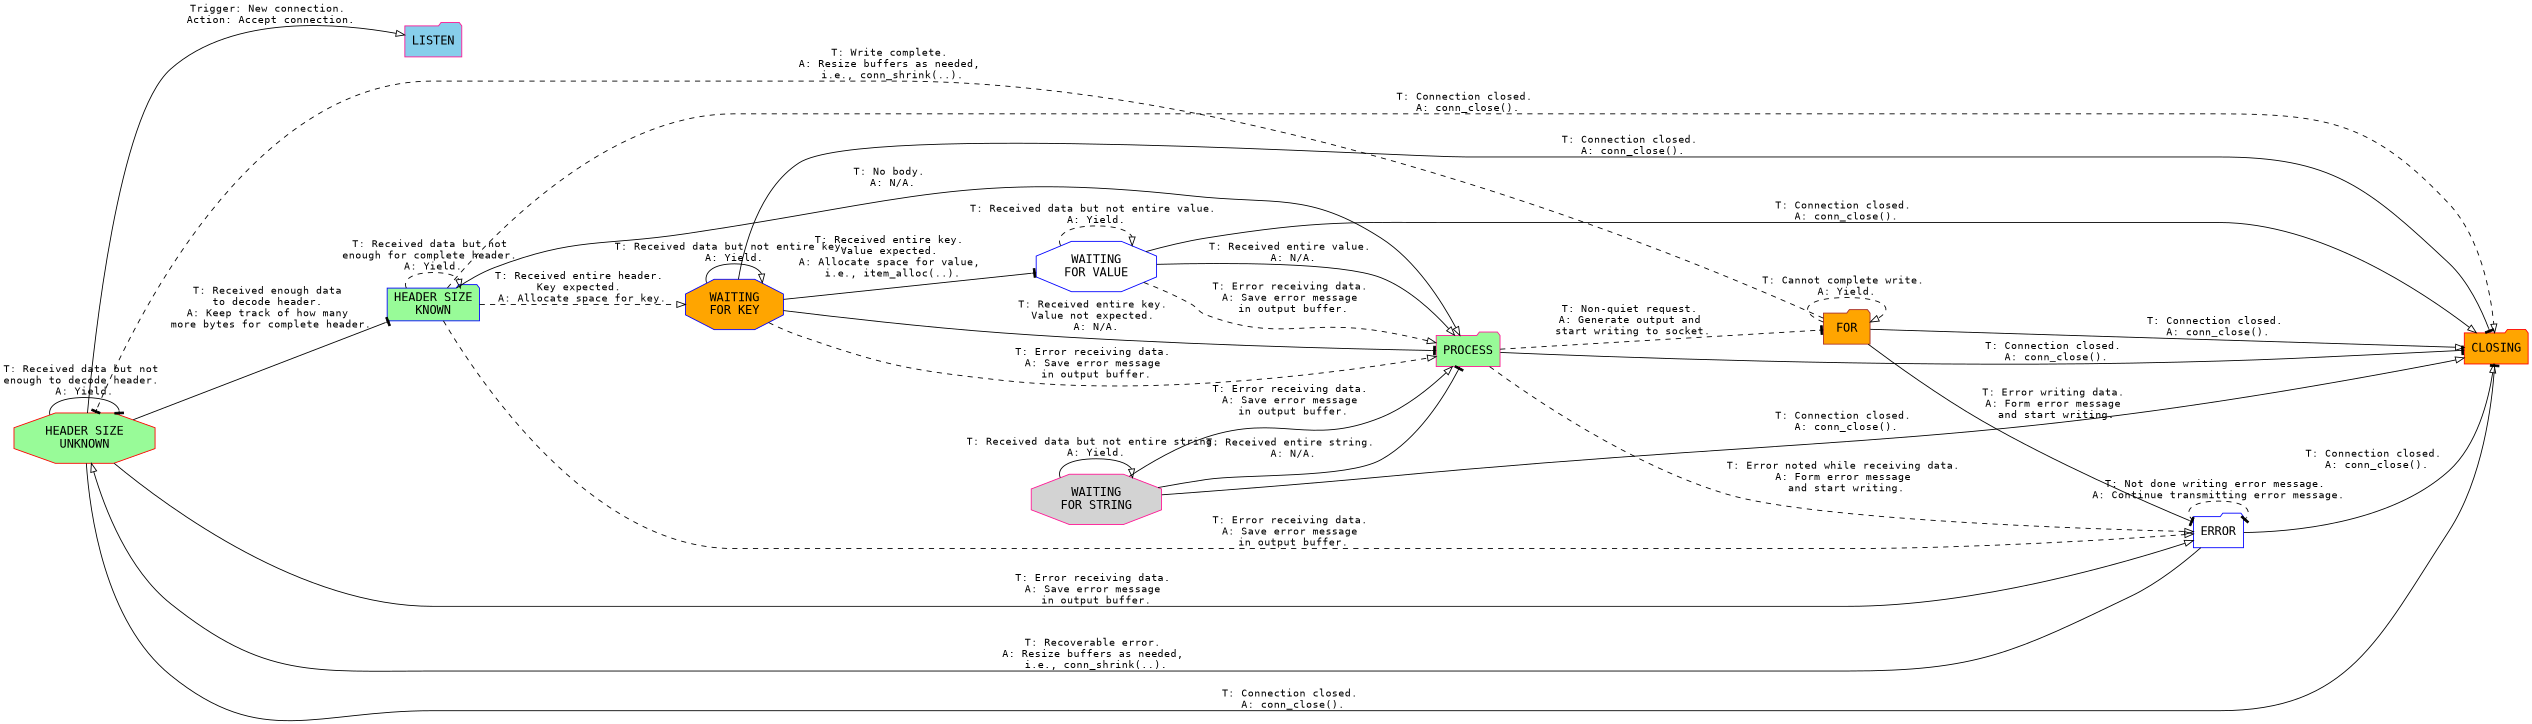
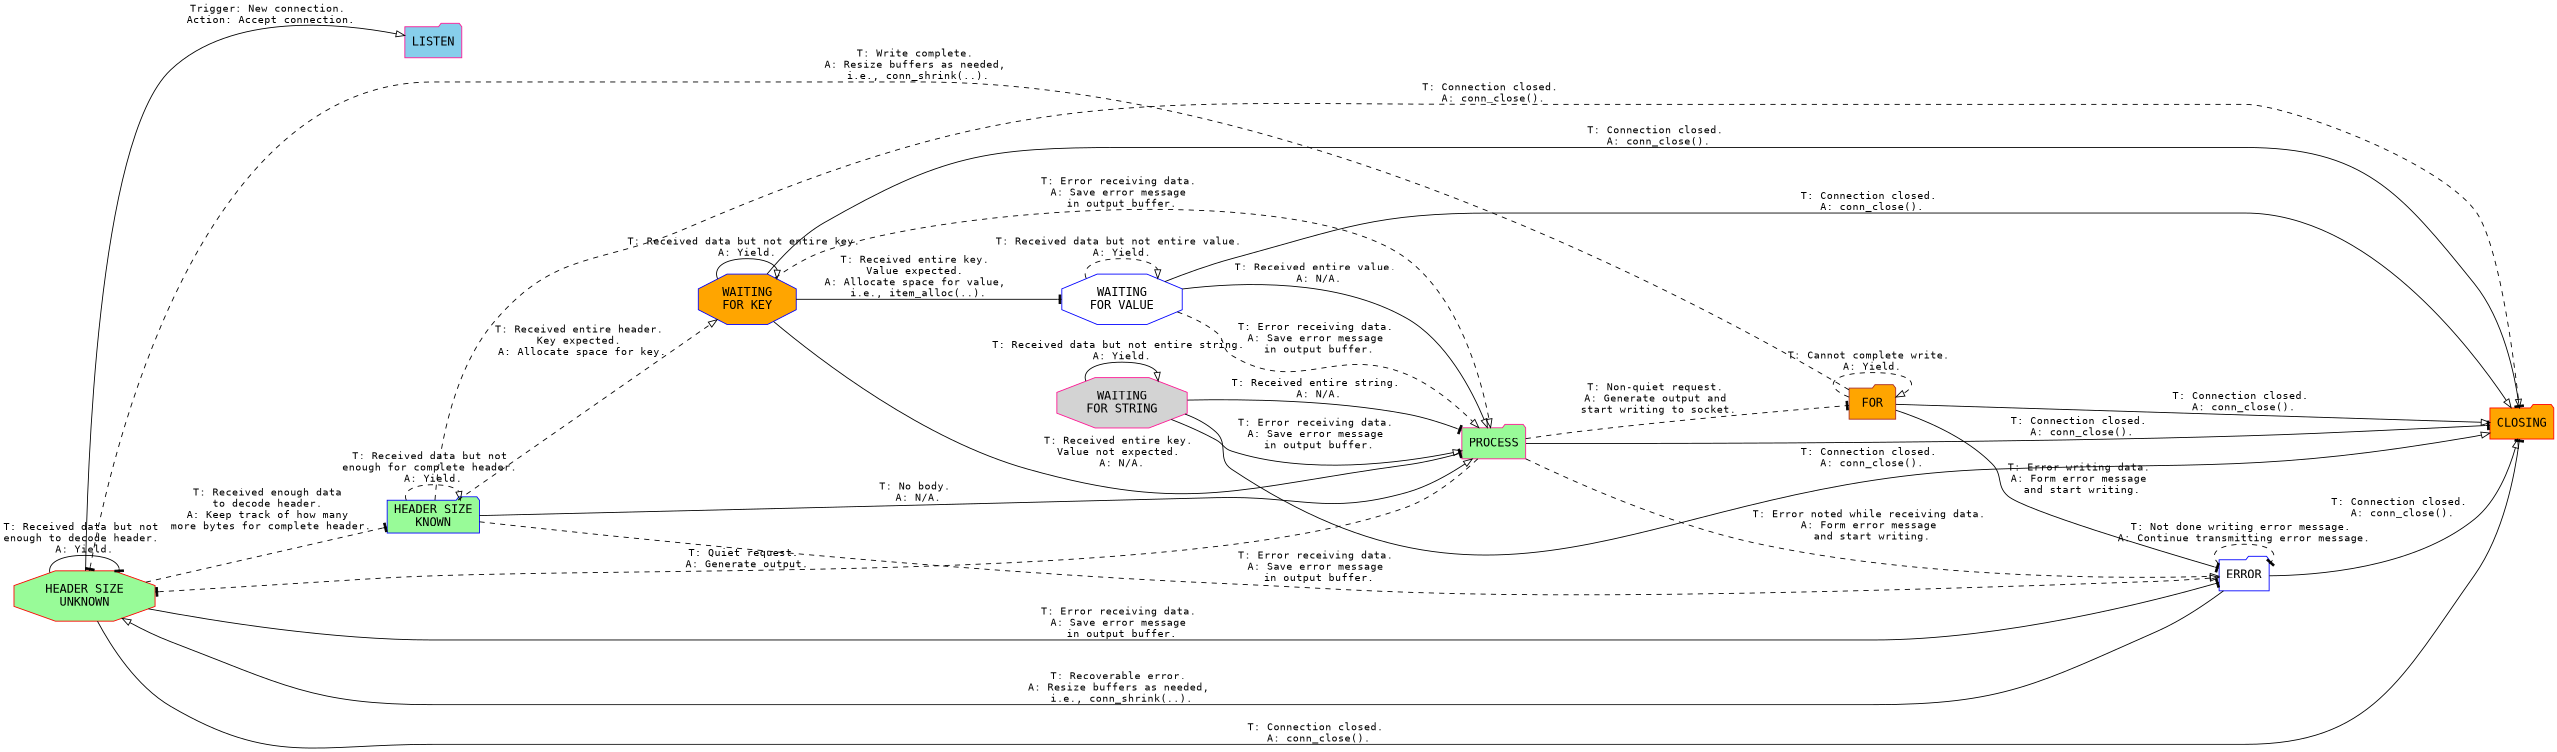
edge "HEADER SIZE UNKNOWN" -> "HEADER SIZE KNOWN": style solid -> dashed
edge "PROCESS" -> "HEADER SIZE UNKNOWN": added, label "T: Quiet request. A: Generate output."
edge "HEADER SIZE UNKNOWN" -> "ERROR": arrowhead onormal -> tee
